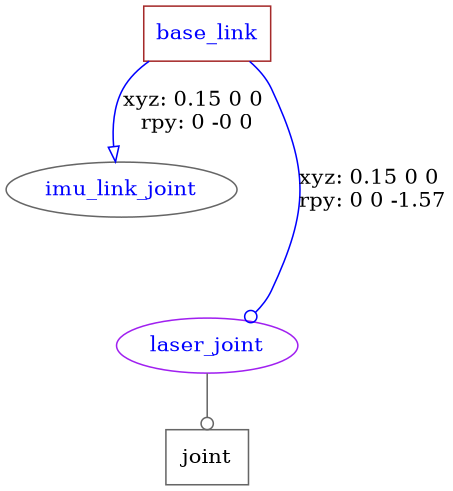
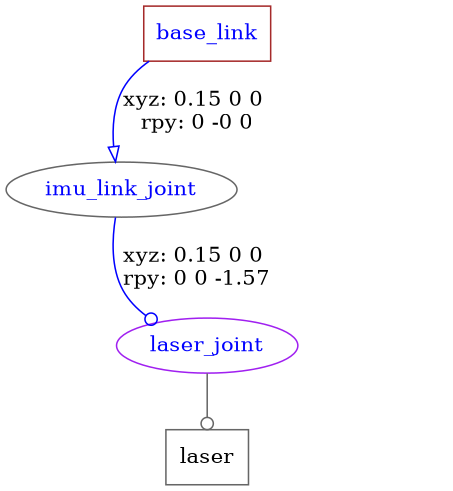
edge "base_link" -> "laser_joint": now "imu_link_joint" -> "laser_joint"
node "joint": label "joint" -> "laser"
